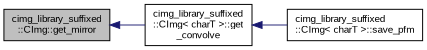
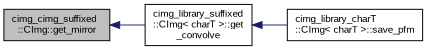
node "cimg_library_suffixed ::CImg::get_mirror": label "cimg_library_suffixed ::CImg::get_mirror" -> "cimg_cimg_suffixed ::CImg::get_mirror"
node "cimg_library_suffixed ::CImg< charT >::save_pfm": label "cimg_library_suffixed ::CImg< charT >::save_pfm" -> "cimg_library_charT ::CImg< charT >::save_pfm"
